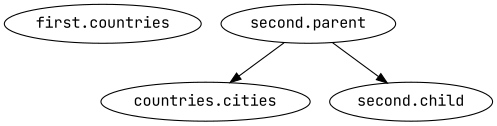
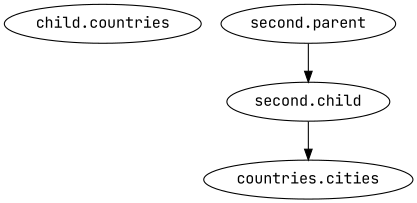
node "first.countries": label "first.countries" -> "child.countries"
edge "second.parent" -> "countries.cities": now "second.child" -> "countries.cities"
